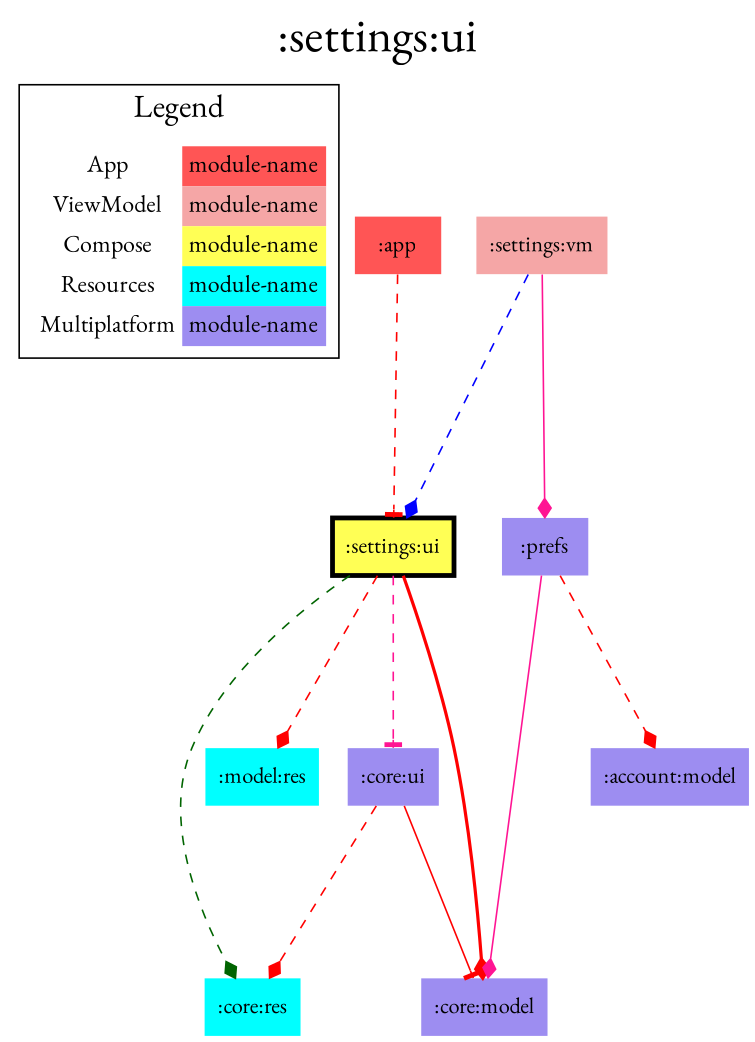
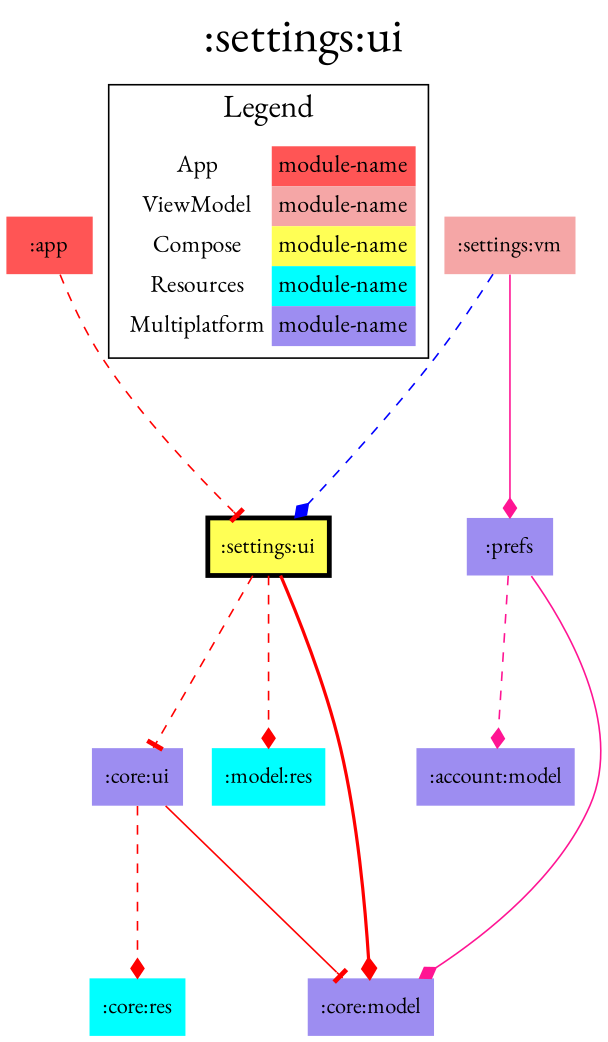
edge ":prefs" -> ":account:model": color red -> deeppink
edge ":settings:ui" -> ":core:ui": color deeppink -> red
edge ":settings:ui" -> ":core:res": removed
